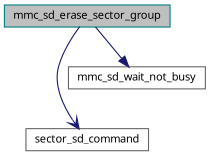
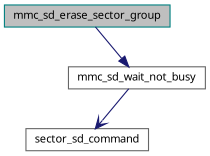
edge "mmc_sd_erase_sector_group" -> "sector_sd_command": now "mmc_sd_wait_not_busy" -> "sector_sd_command"
